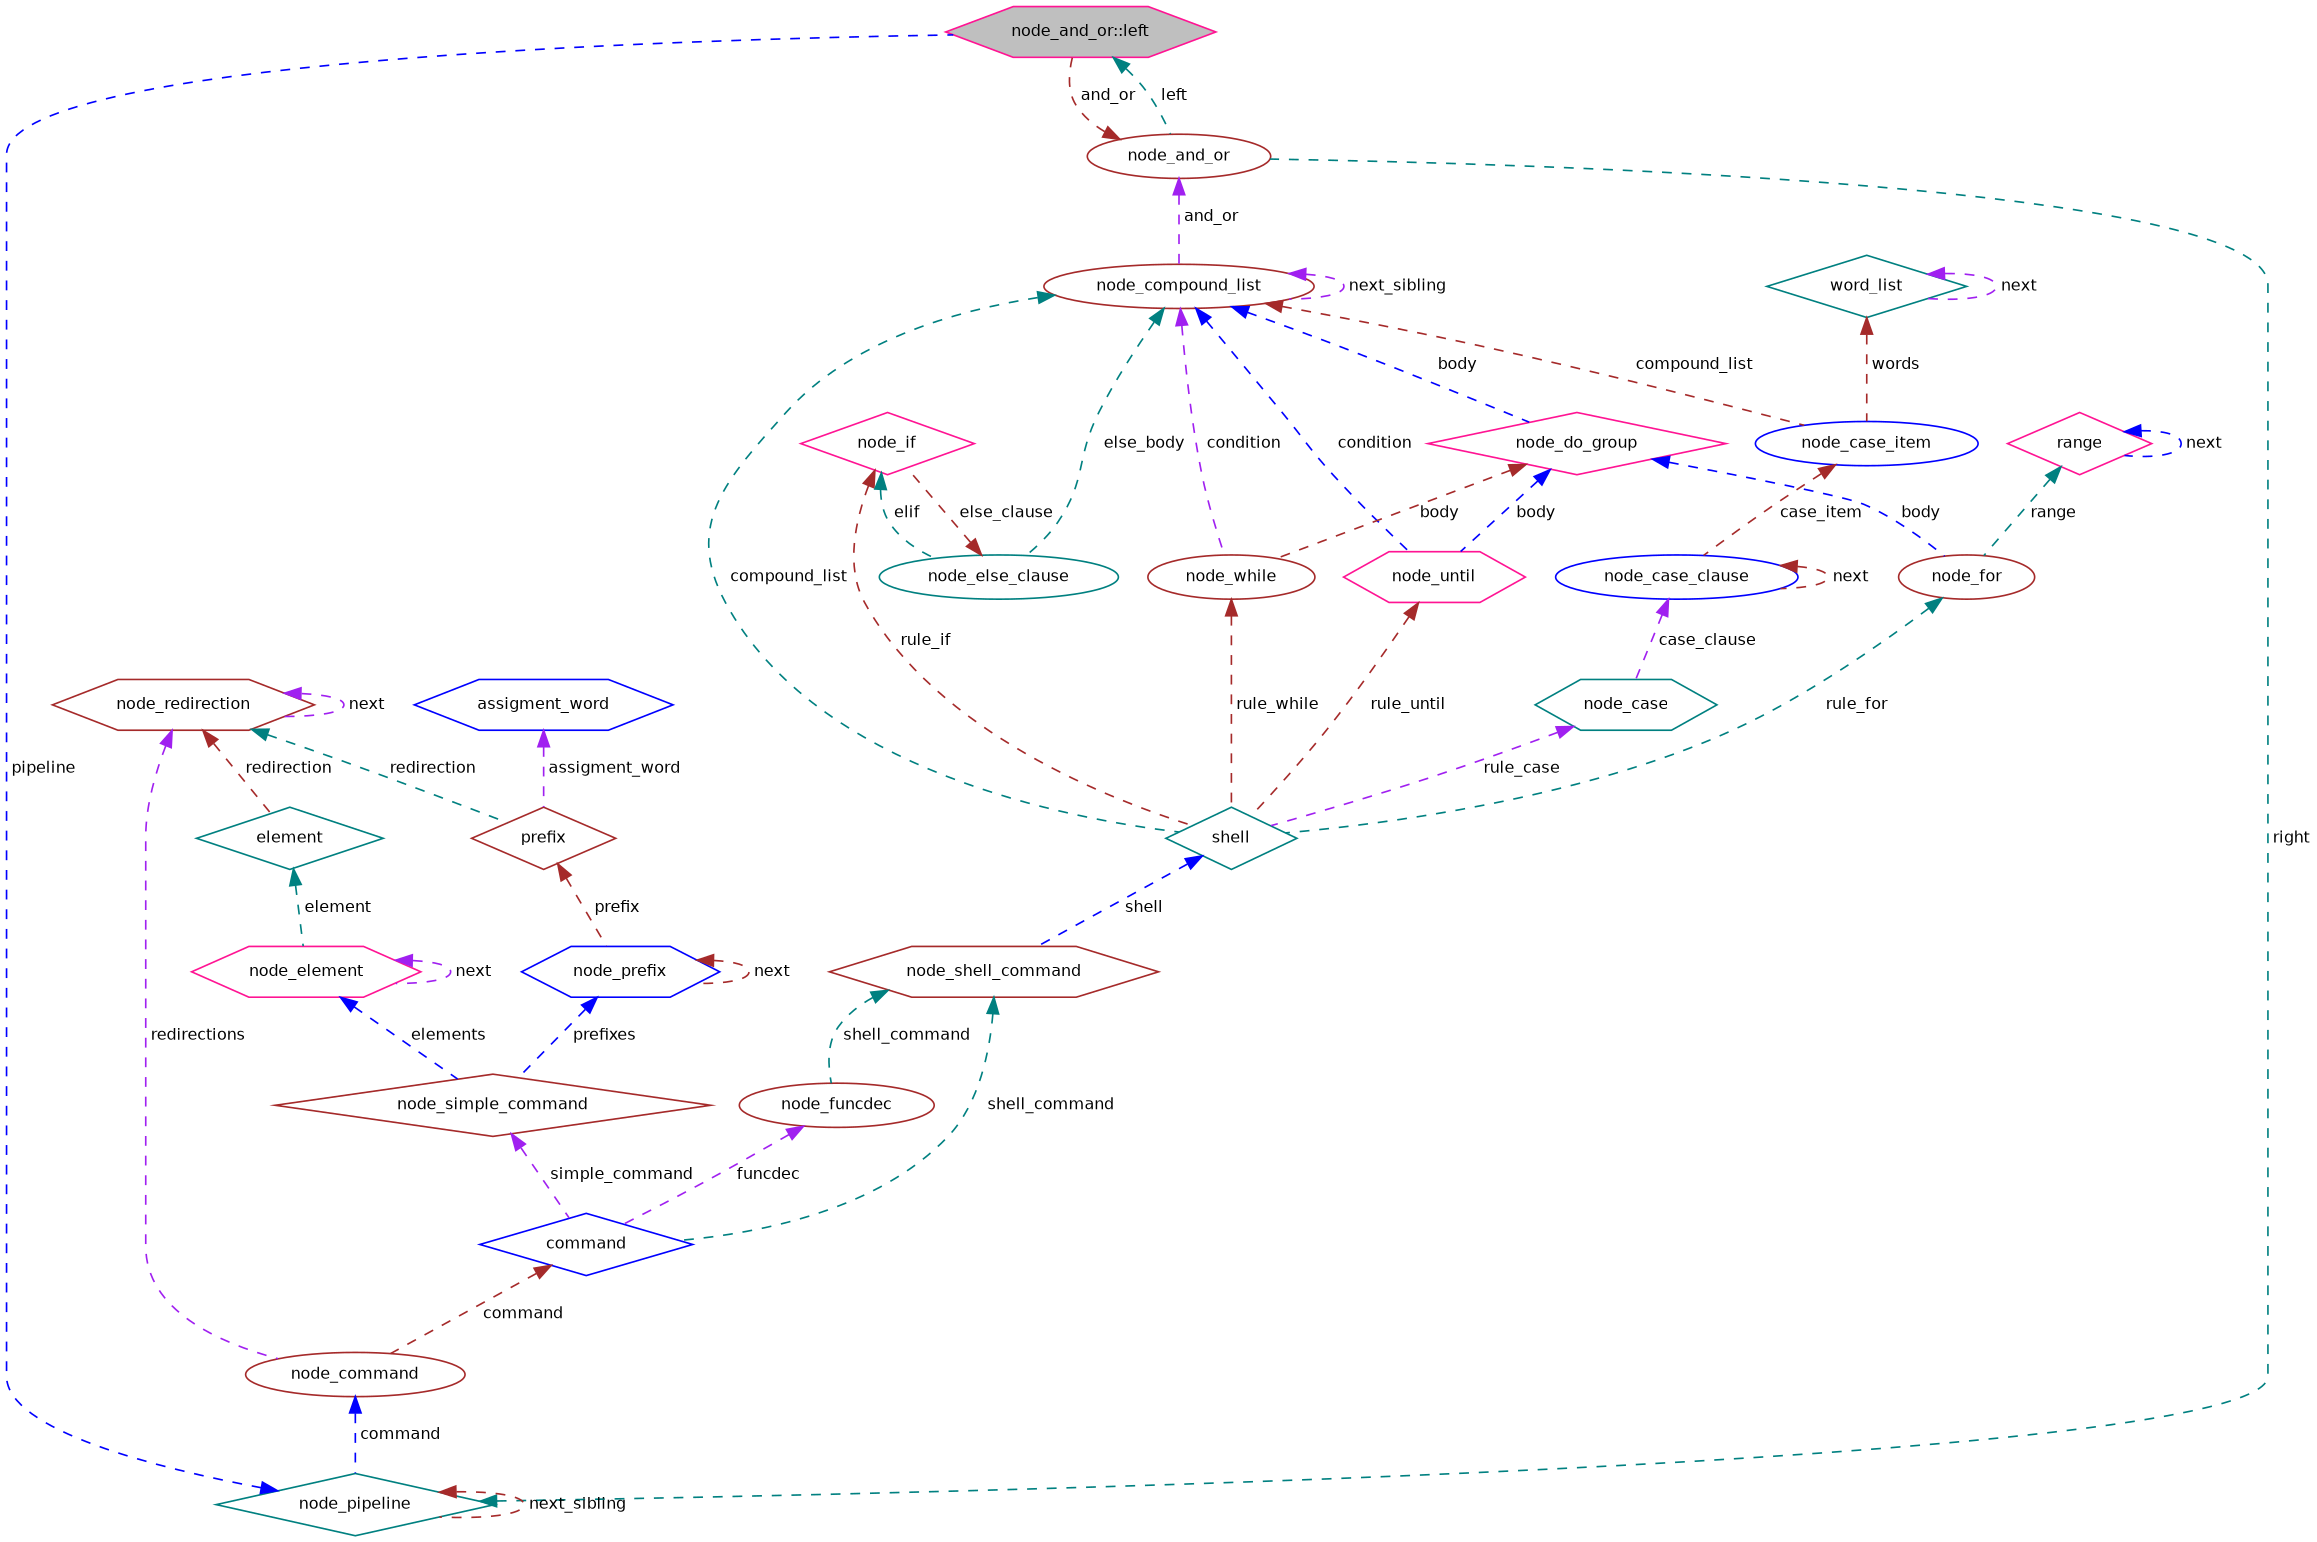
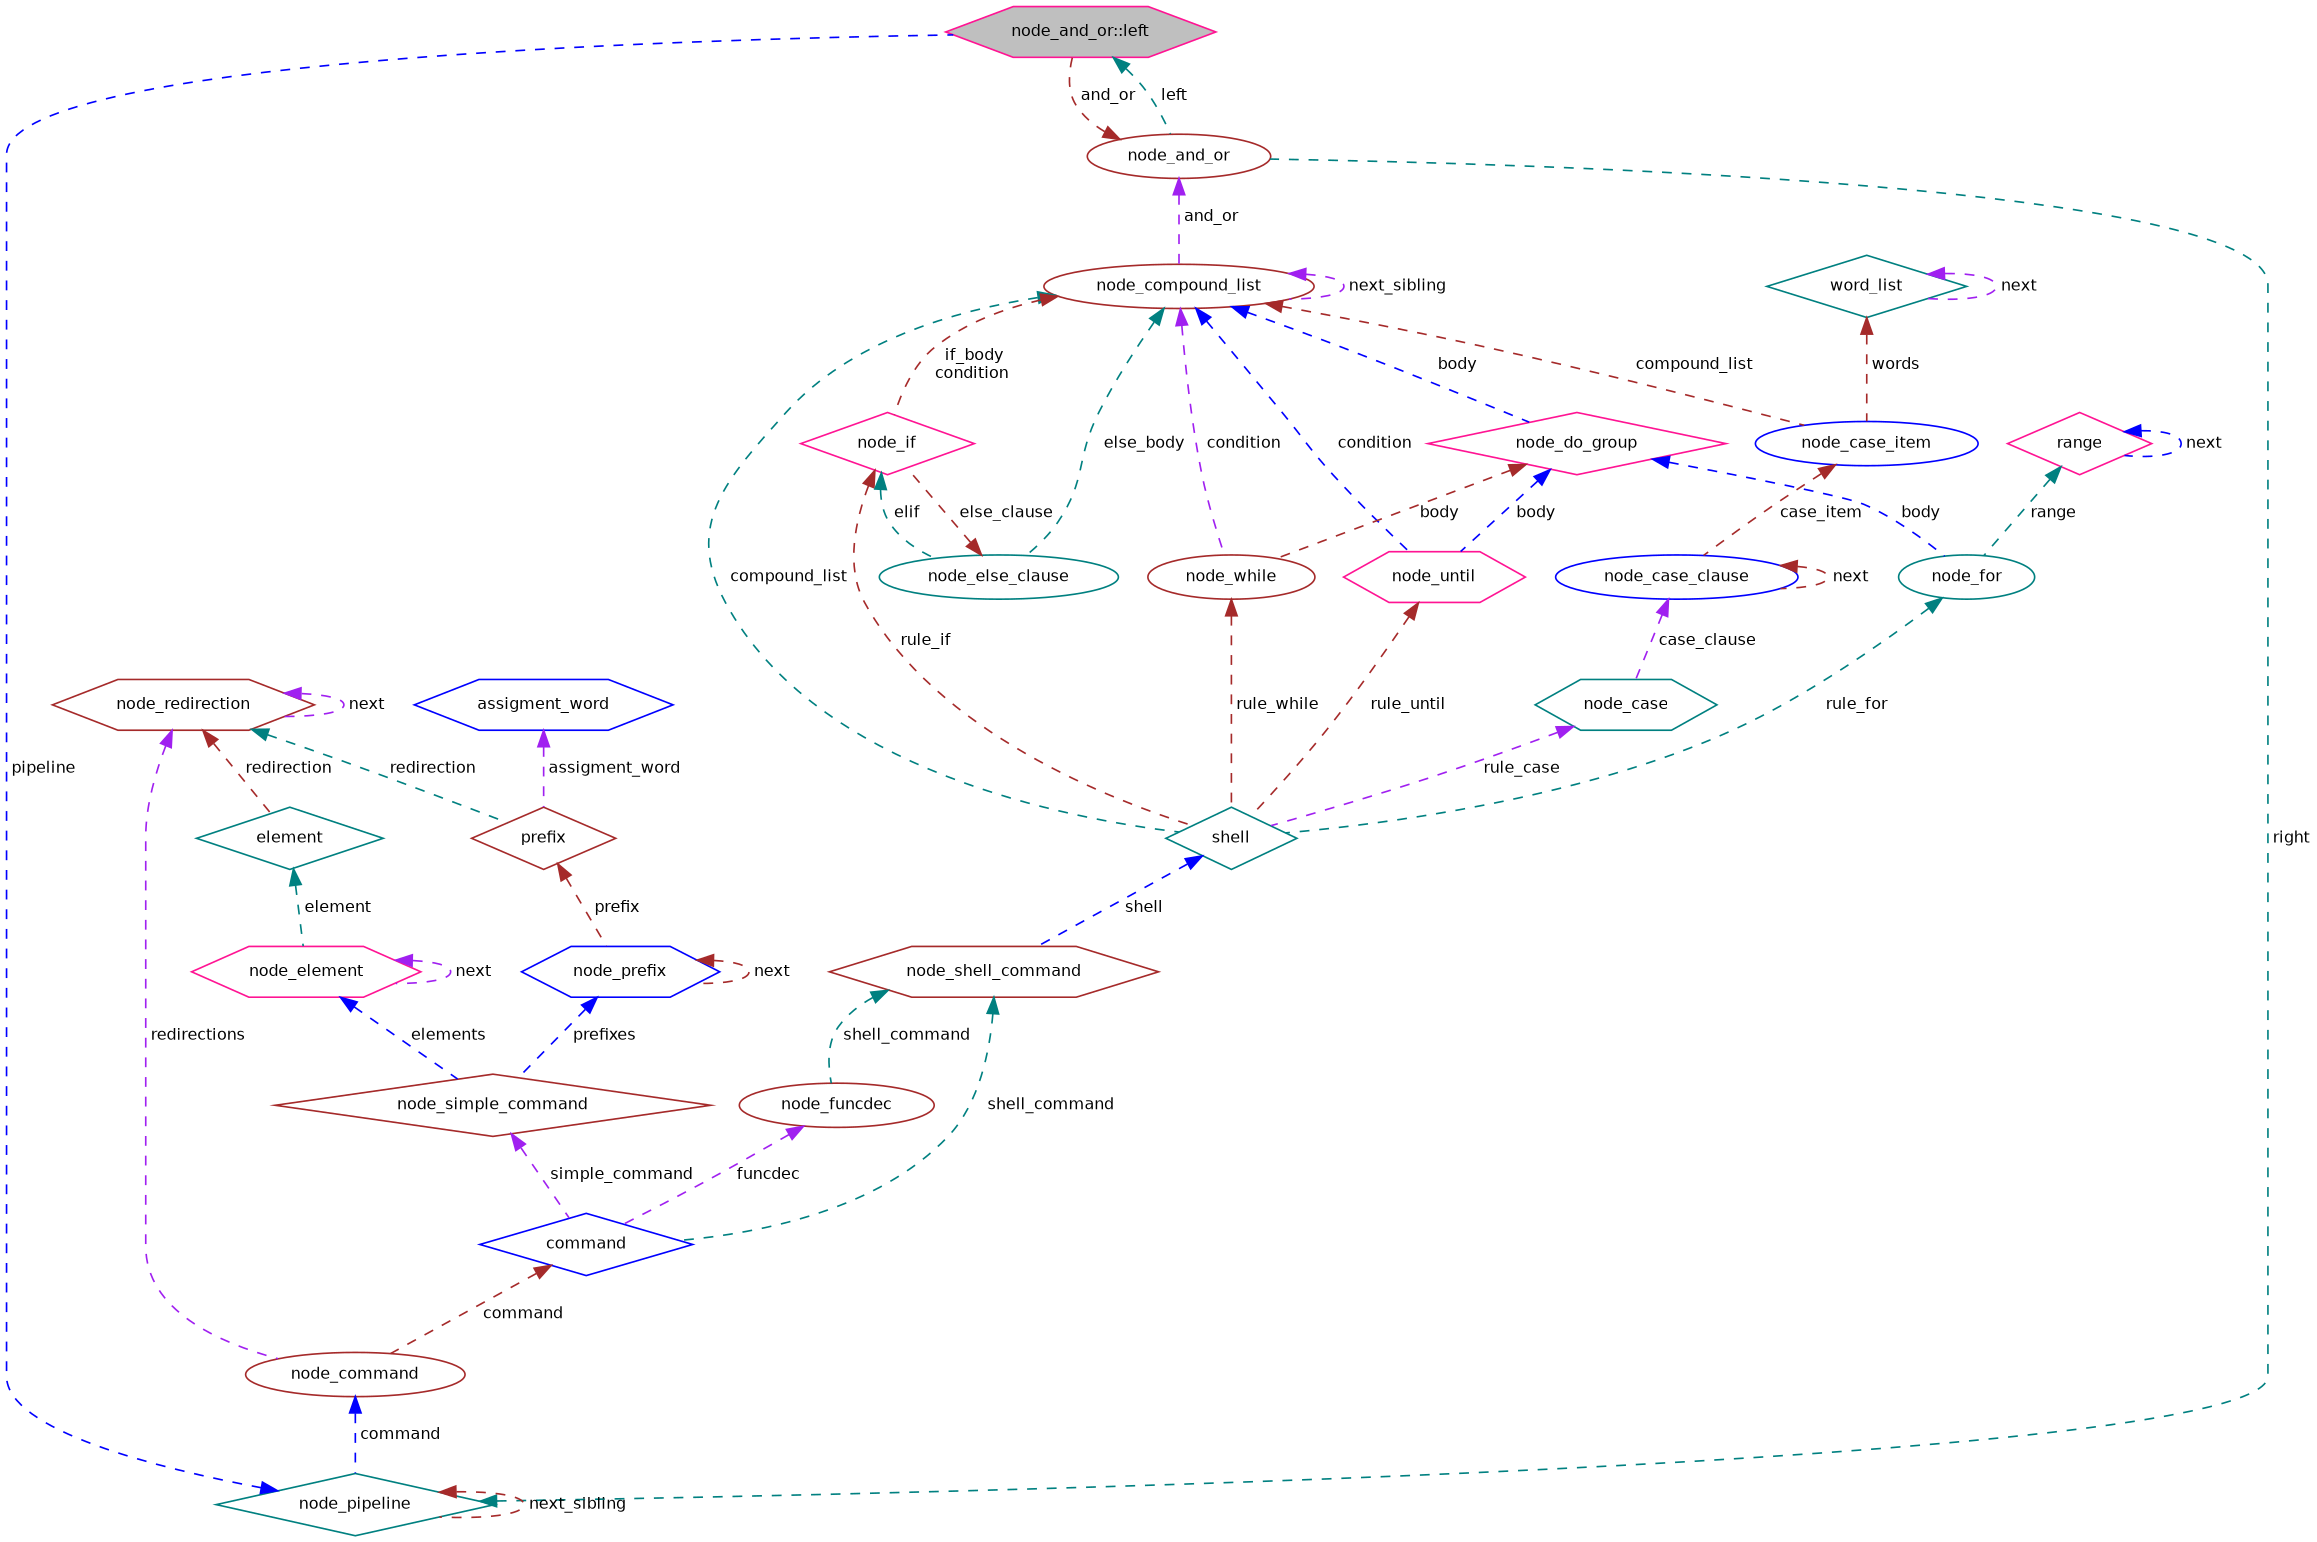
edge "node_if" -> "node_compound_list": added, label "if_body condition"
node "node_for": color brown -> teal
